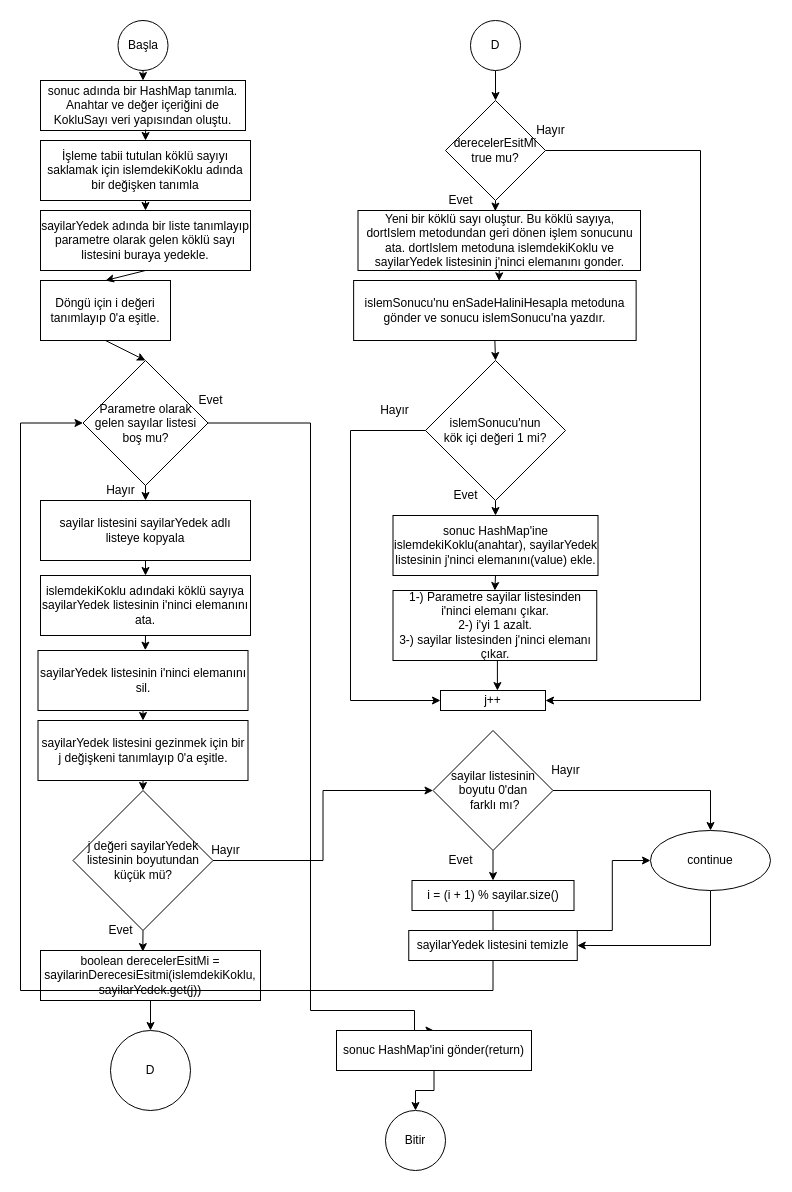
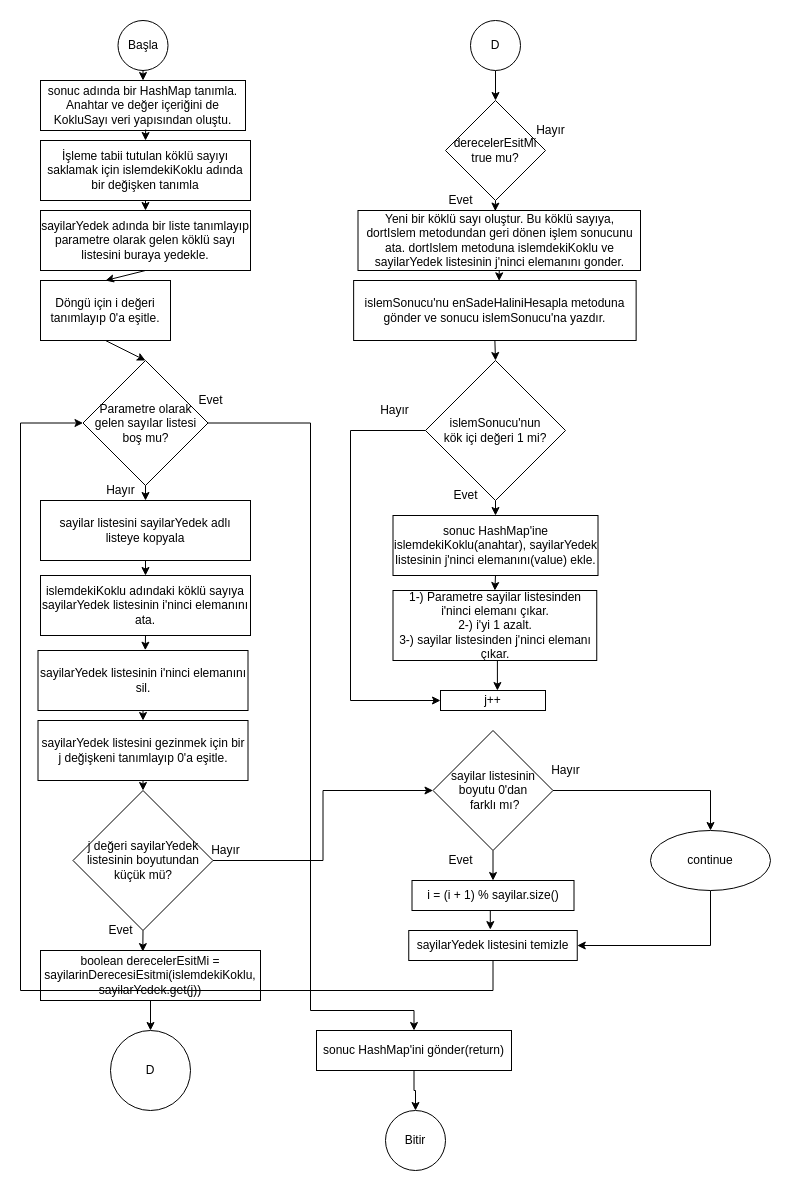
edge "derecelerEsitMi true mu?" -> "j++": removed
edge "i = (i + 1) % sayilar.size()" -> "continue": now "i = (i + 1) % sayilar.size()" -> "sayilarYedek listesini temizle"
node "sonuc HashMap'ini gönder(return)": moved (434, 1051) -> (414, 1051)
